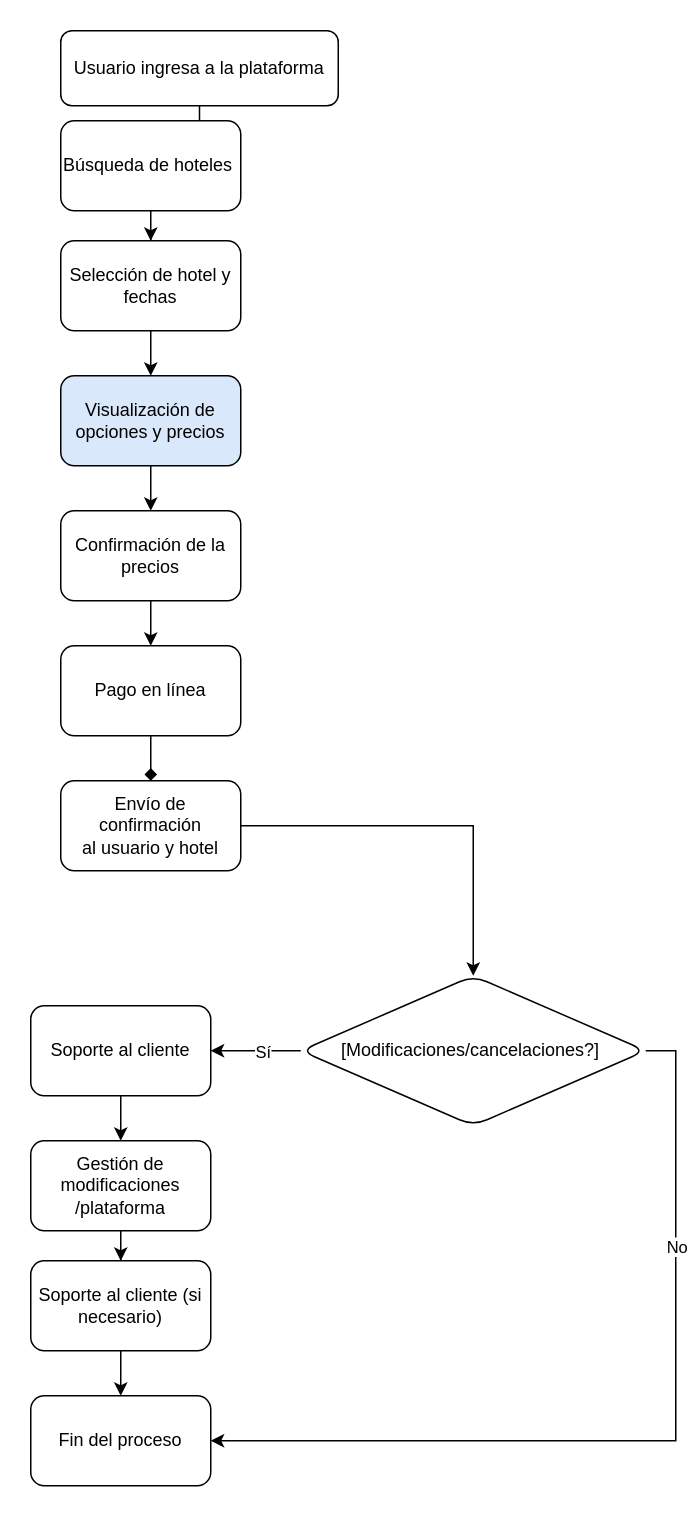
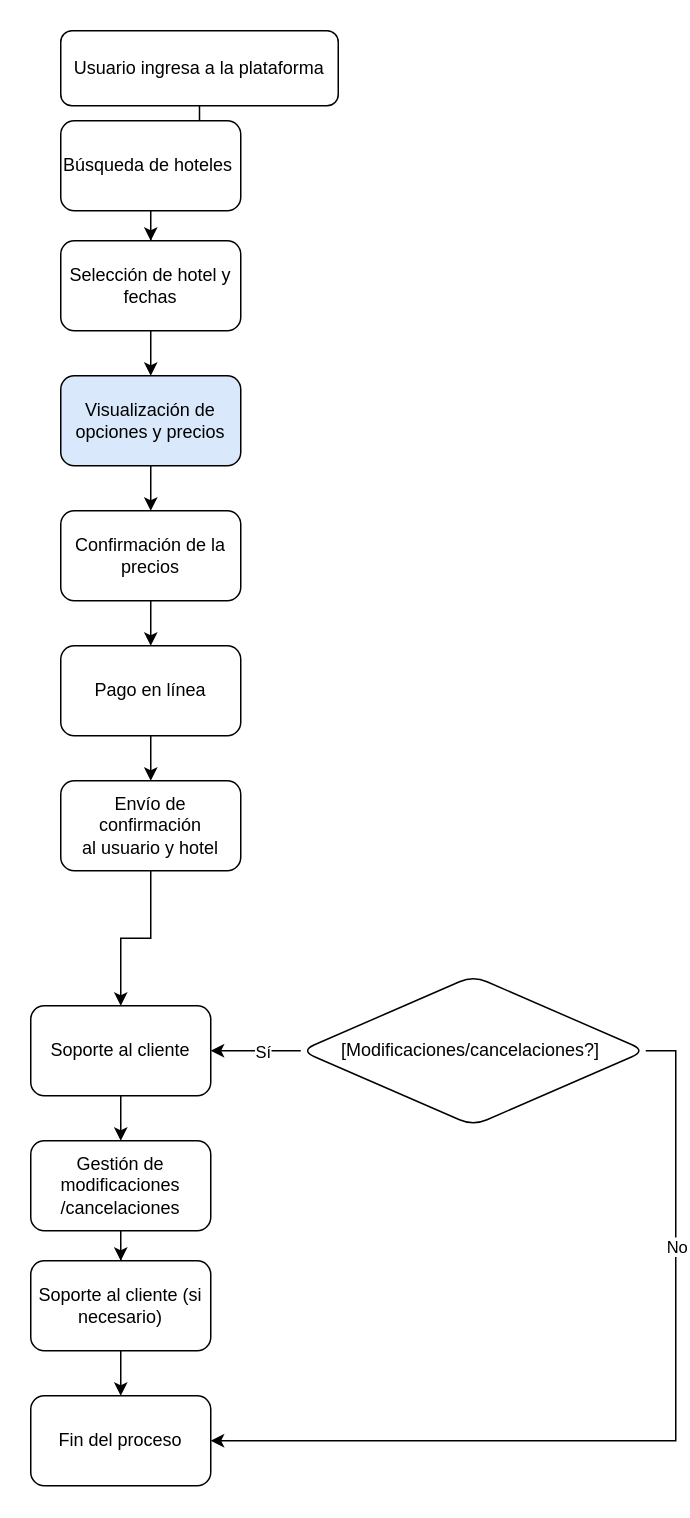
edge "Pago en línea" -> "Envío de confirmación al usuario y hotel": arrowhead diamond -> classic
edge "Envío de confirmación al usuario y hotel" -> "[Modificaciones/cancelaciones?]": now "Envío de confirmación al usuario y hotel" -> "Soporte al cliente"
node "Gestión de modificaciones /plataforma": label "Gestión de modificaciones /plataforma" -> "Gestión de modificaciones /cancelaciones"
